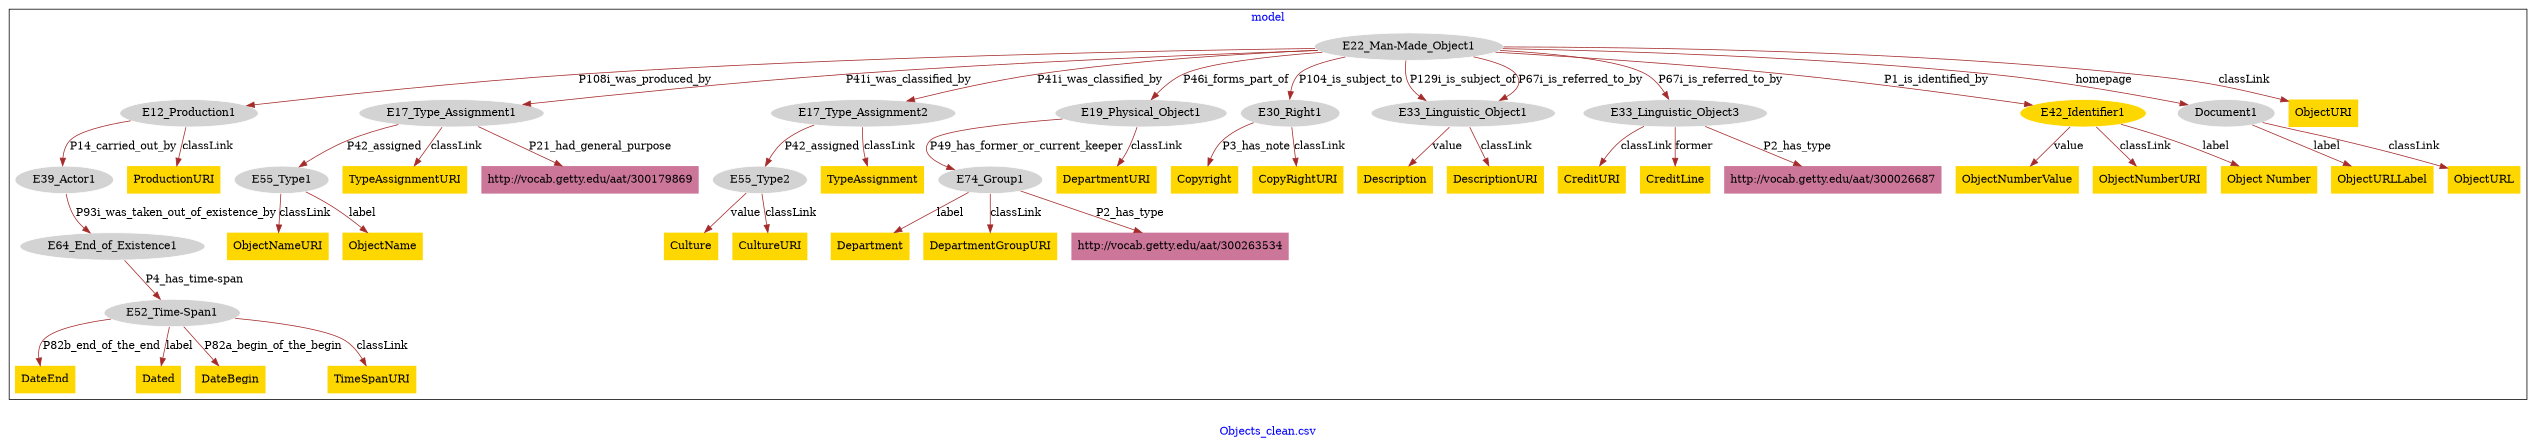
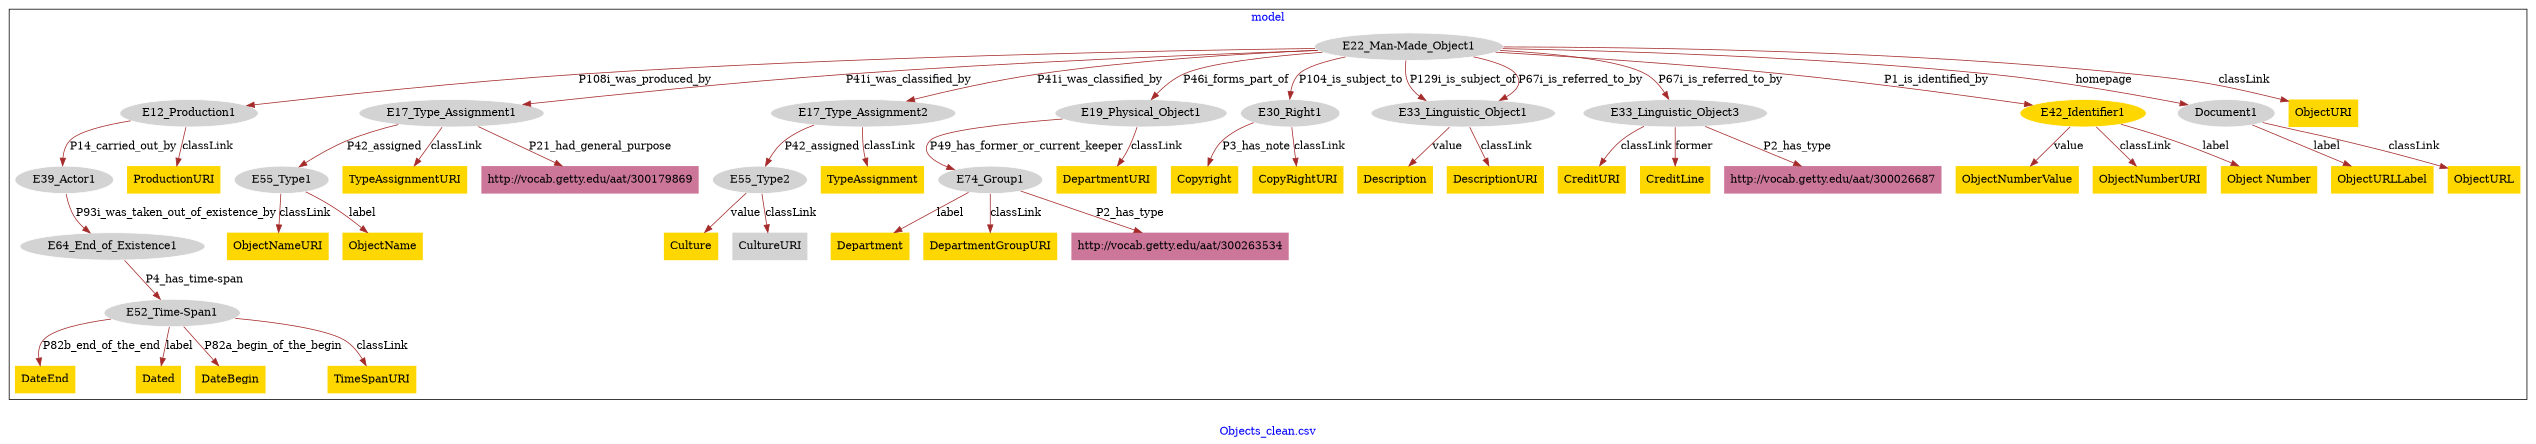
node "CultureURI": fillcolor gold -> lightgray
